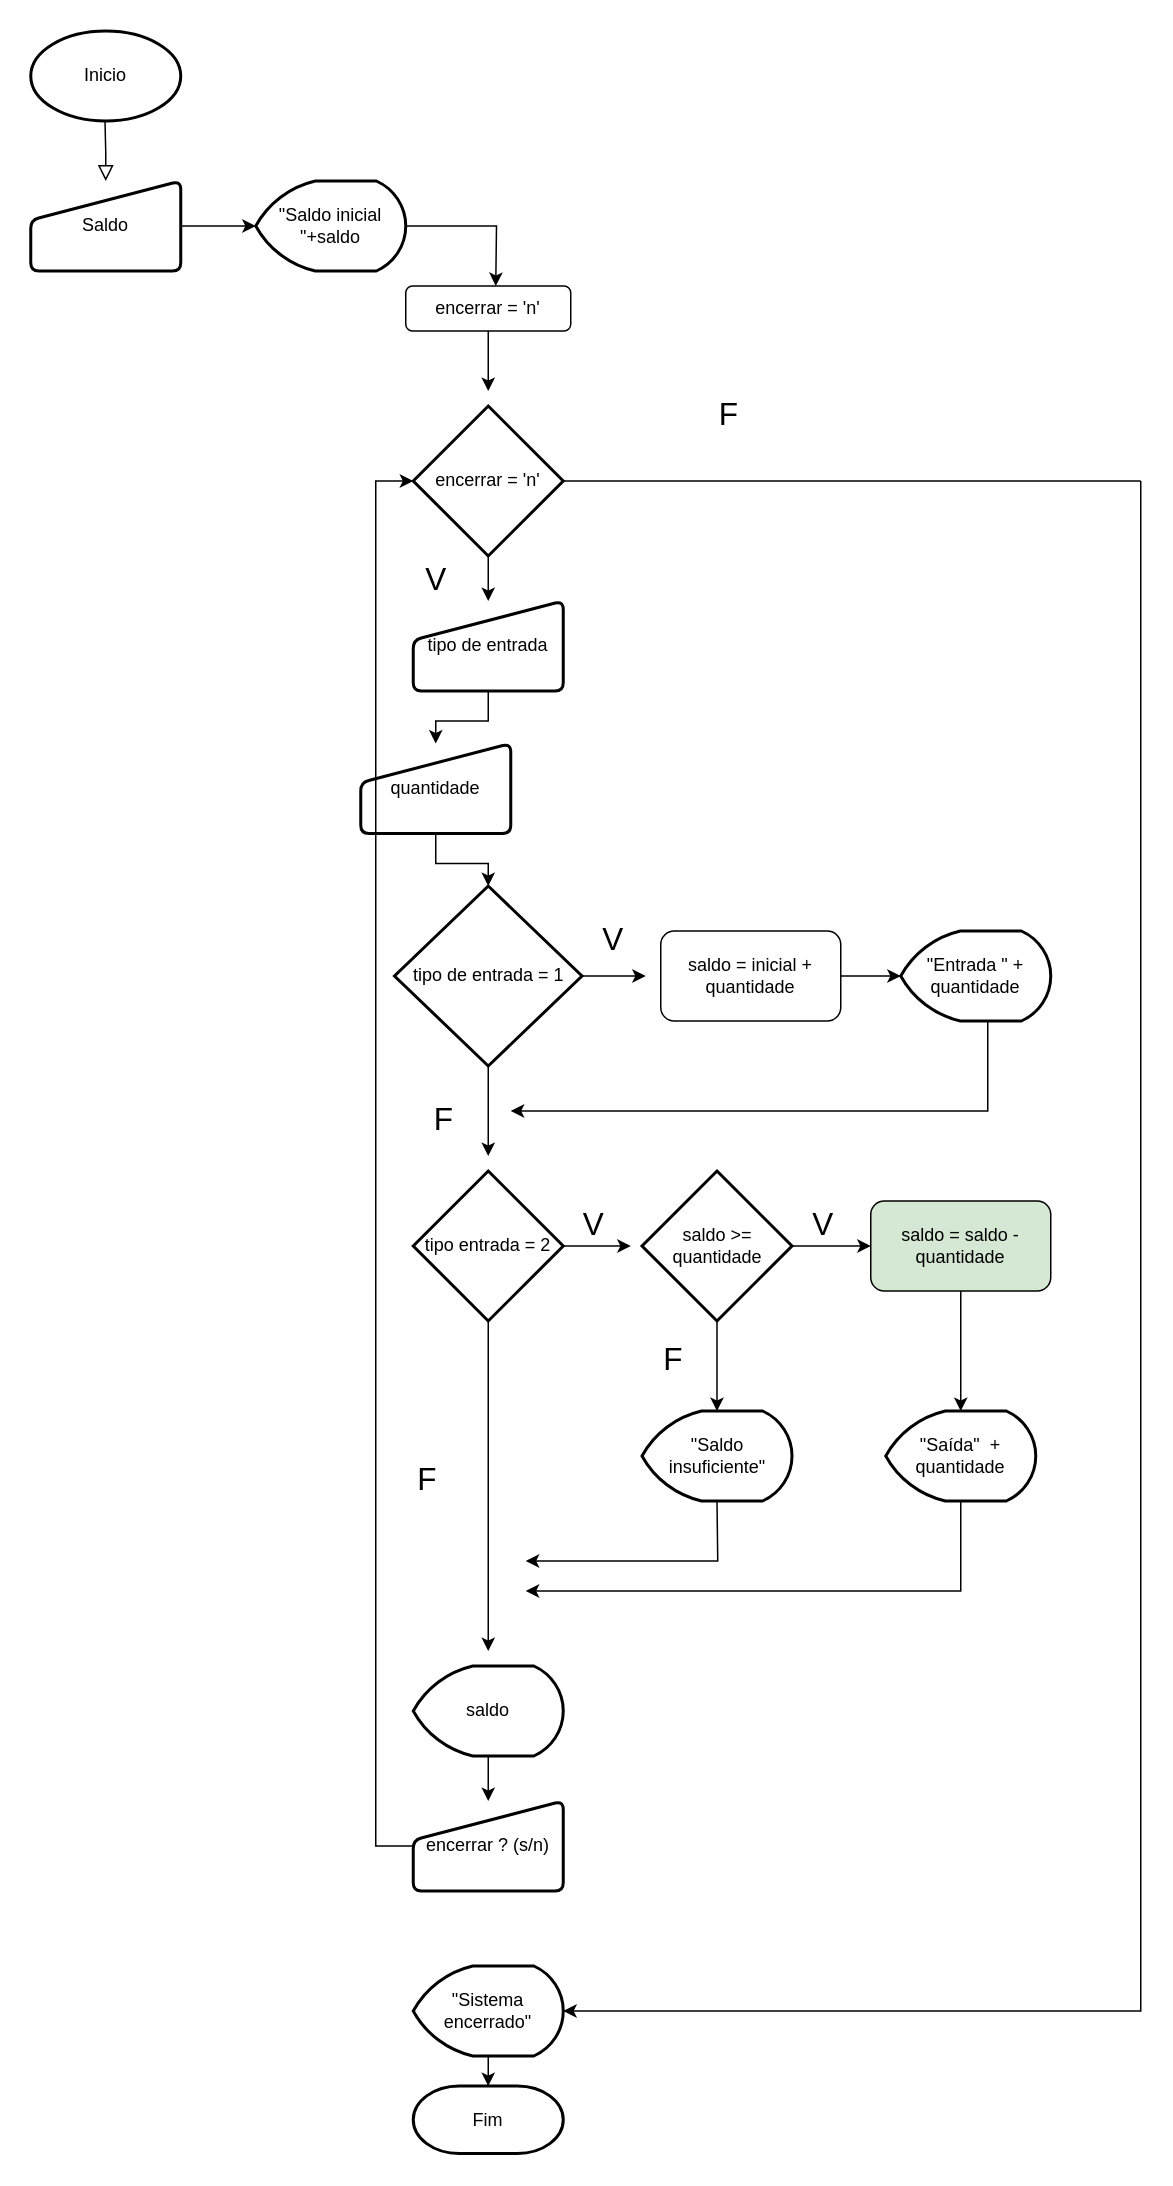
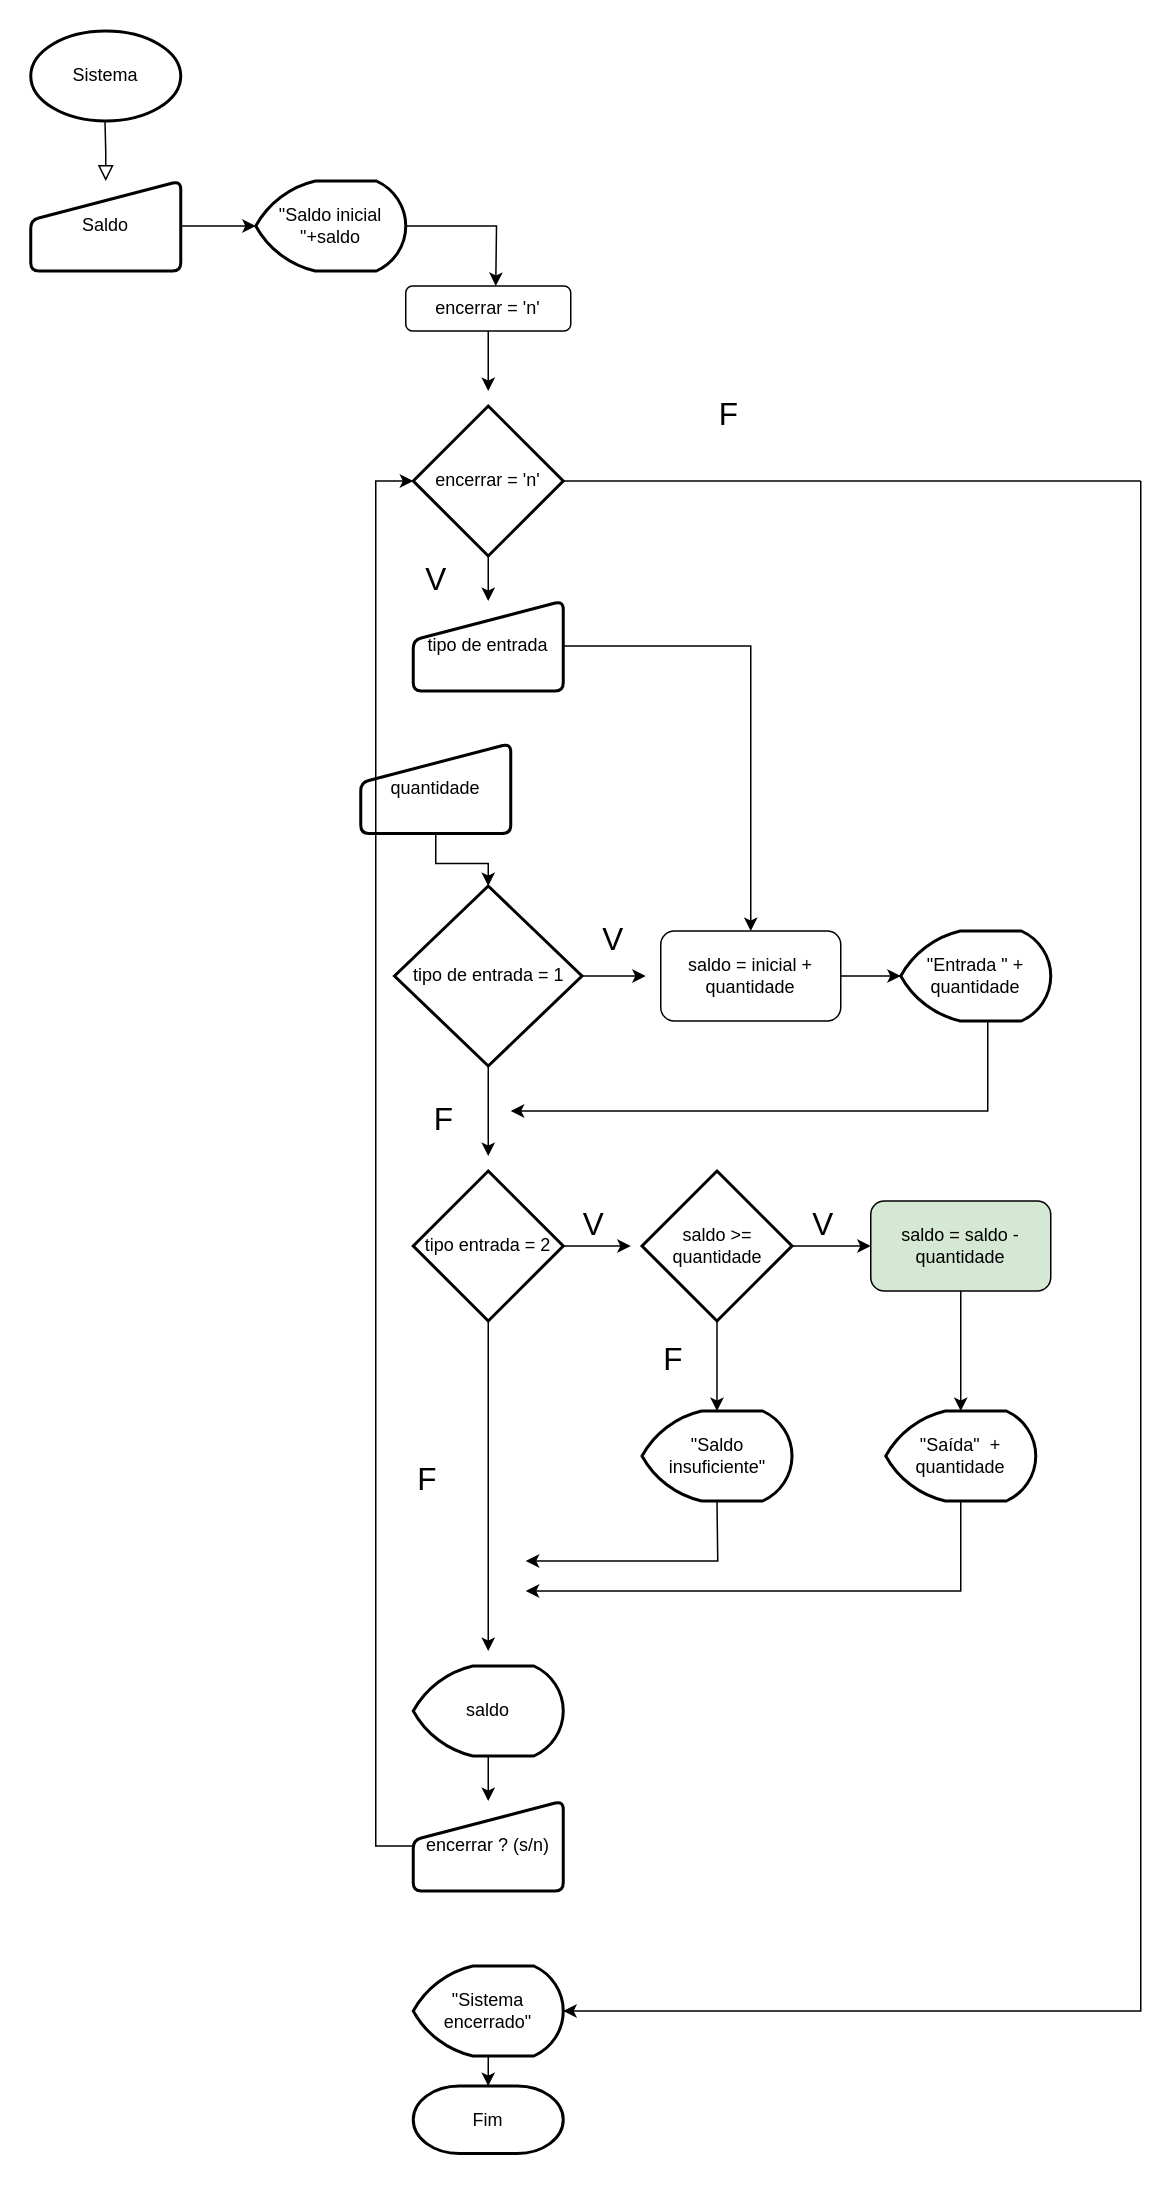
node "Inicio": label "Inicio" -> "Sistema"
edge "tipo de entrada" -> "quantidade": now "tipo de entrada" -> "saldo = inicial + quantidade"
